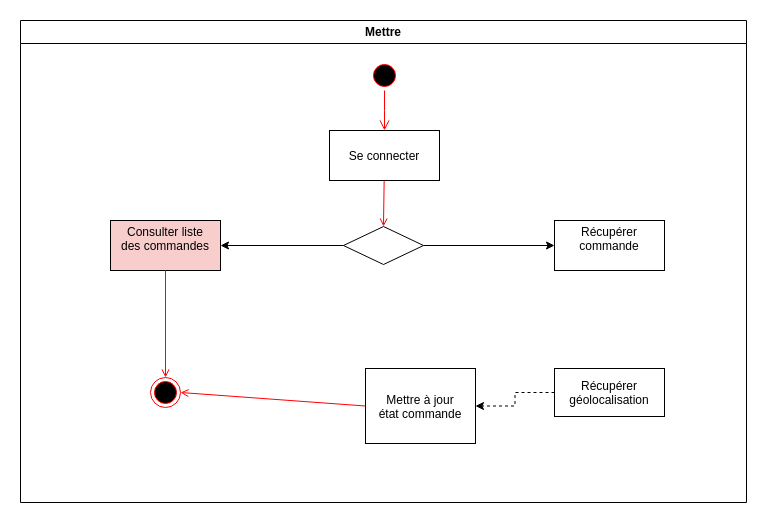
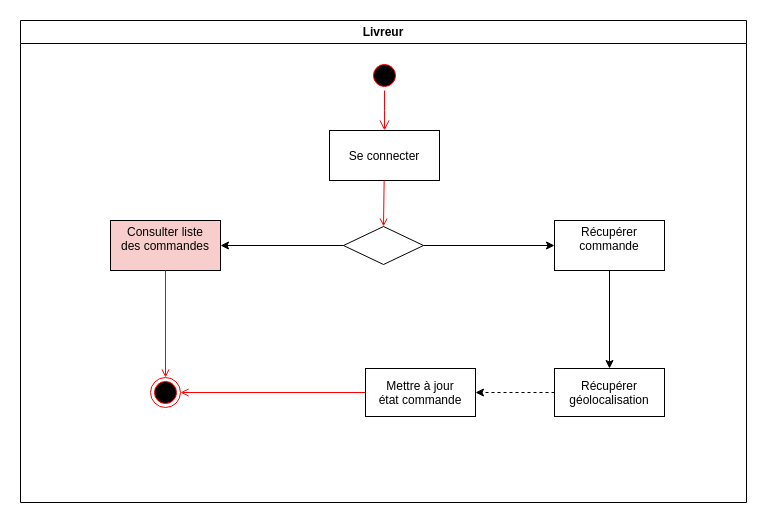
node "Mettre": label "Mettre" -> "Livreur"
edge "Récupérer commande" -> "Récupérer géolocalisation": added
node "Mettre à jour état commande": size 110x75 -> 110x48
